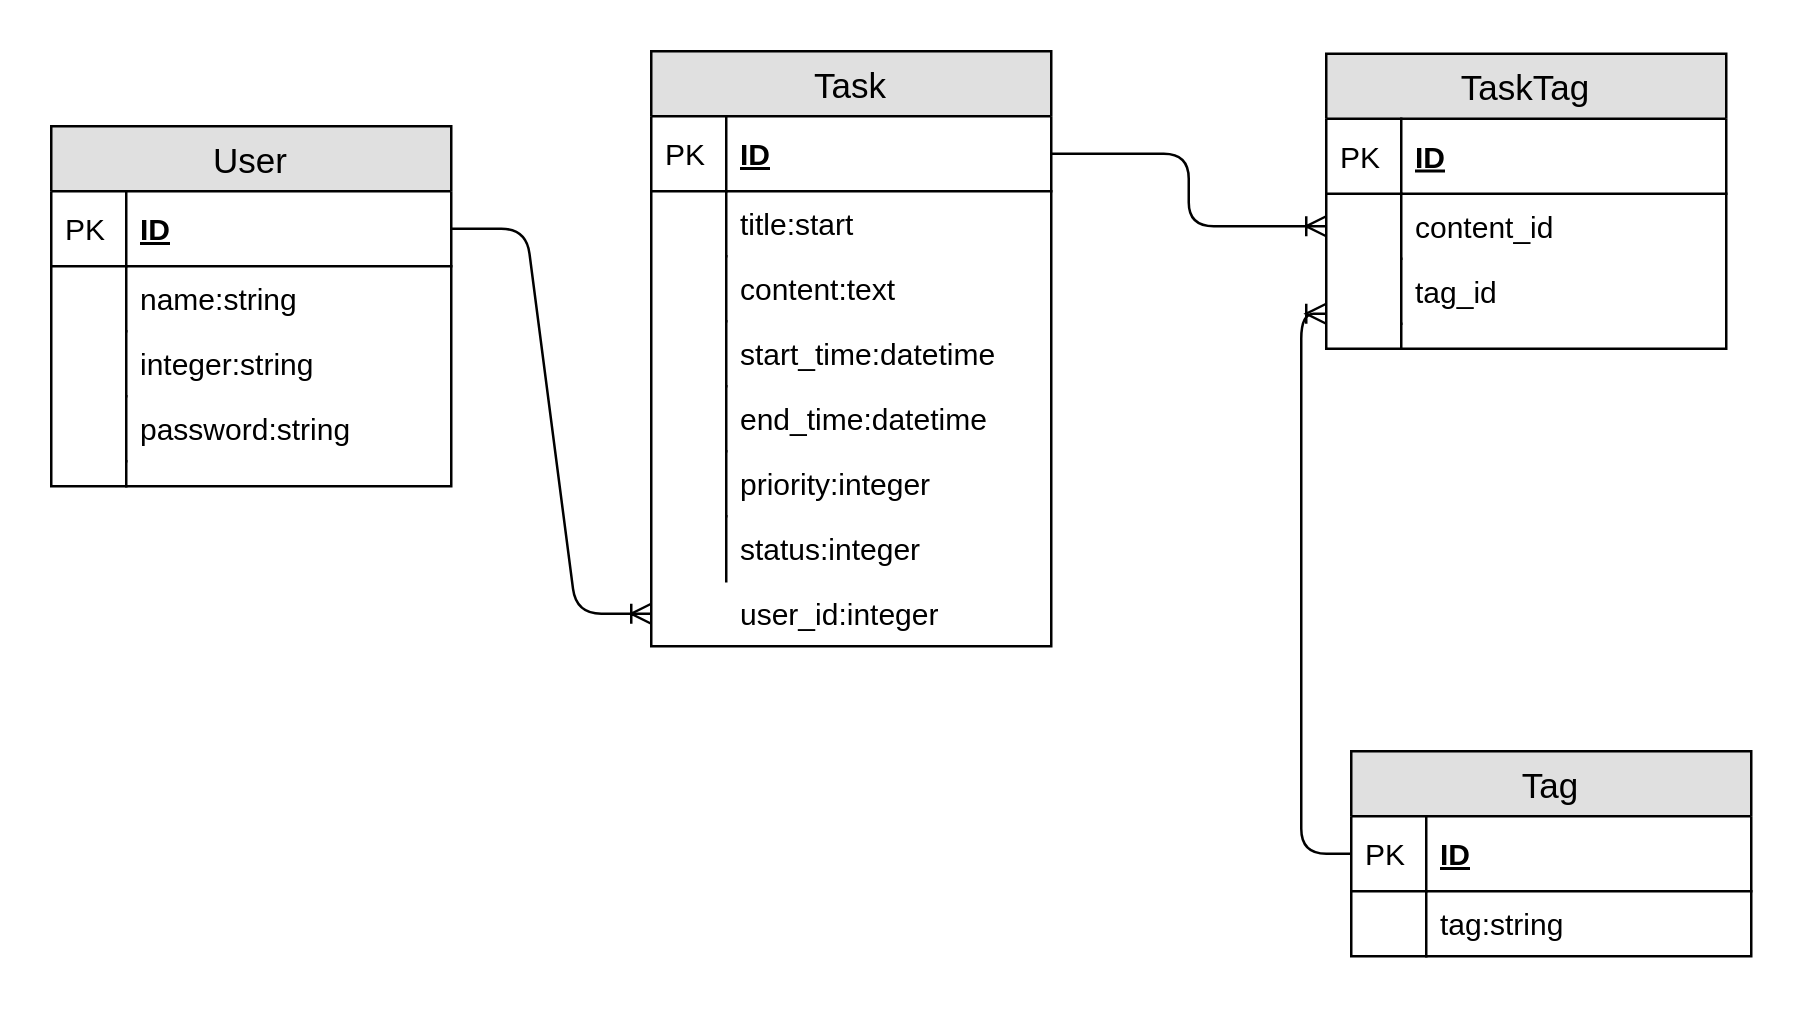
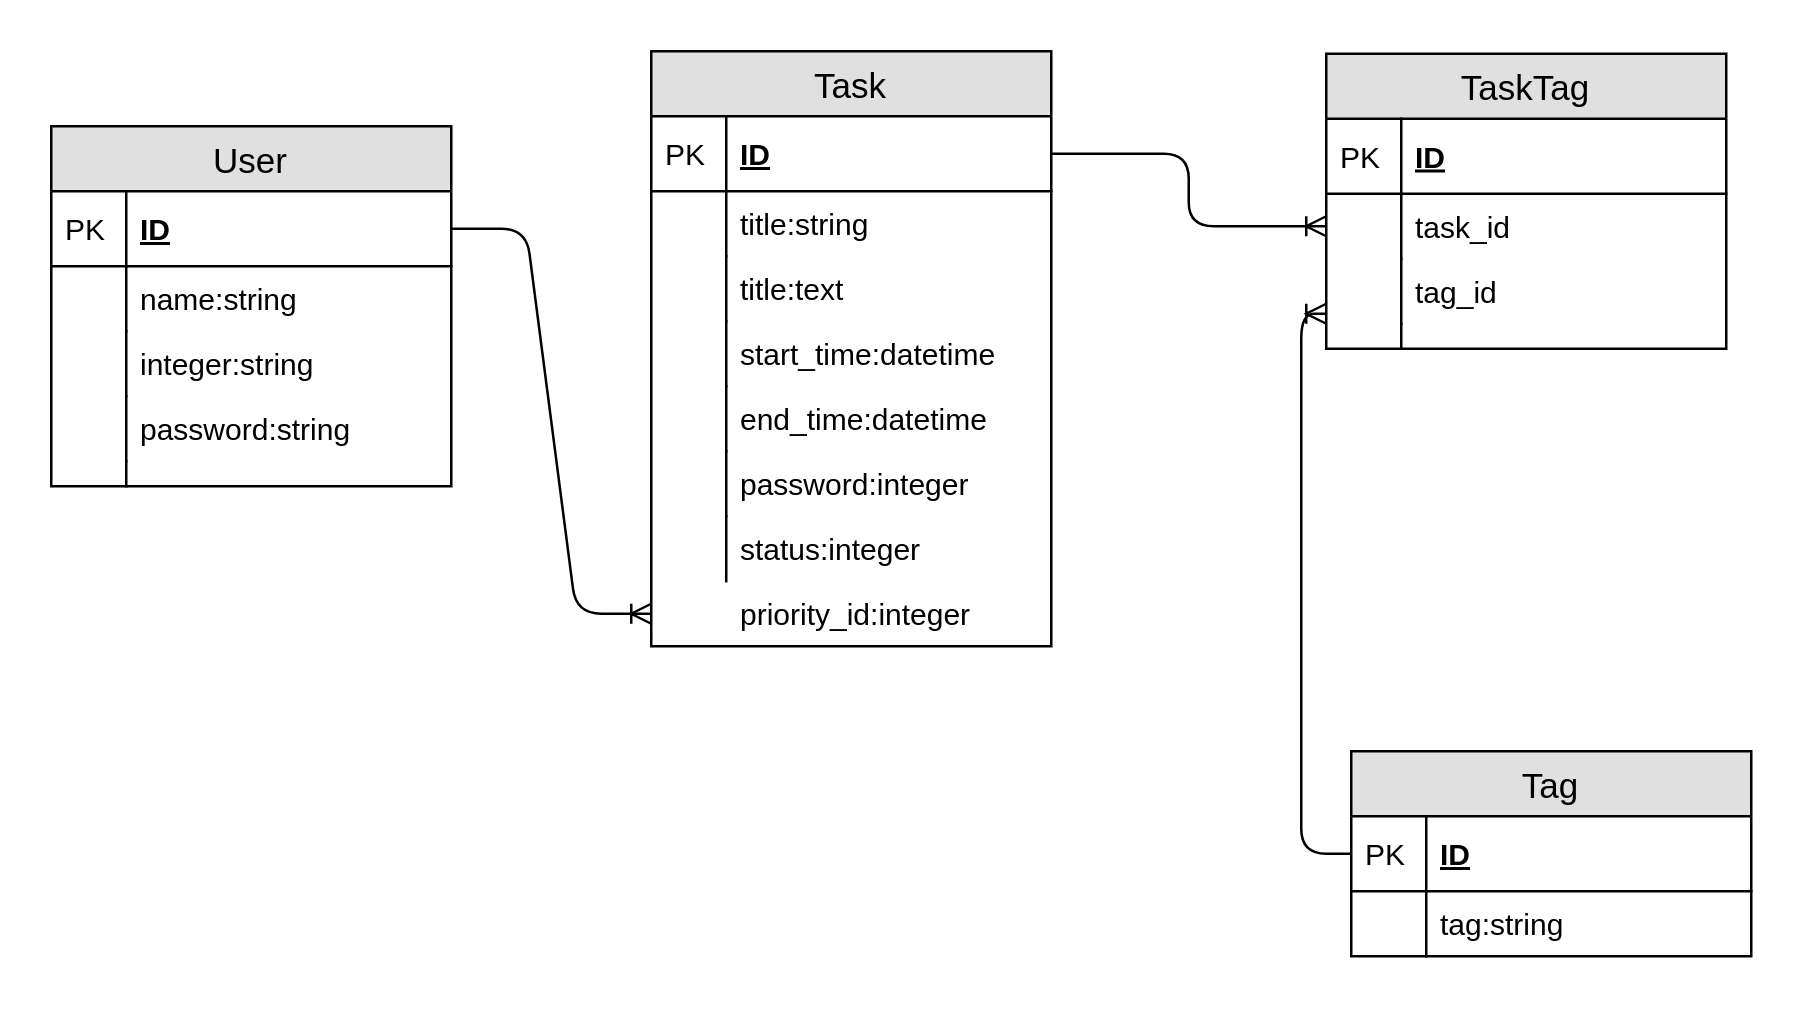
node "title:start": label "title:start" -> "title:string"
node "content_id": label "content_id" -> "task_id"
node "content:text": label "content:text" -> "title:text"
node "priority:integer": label "priority:integer" -> "password:integer"
node "user_id:integer": label "user_id:integer" -> "priority_id:integer"
